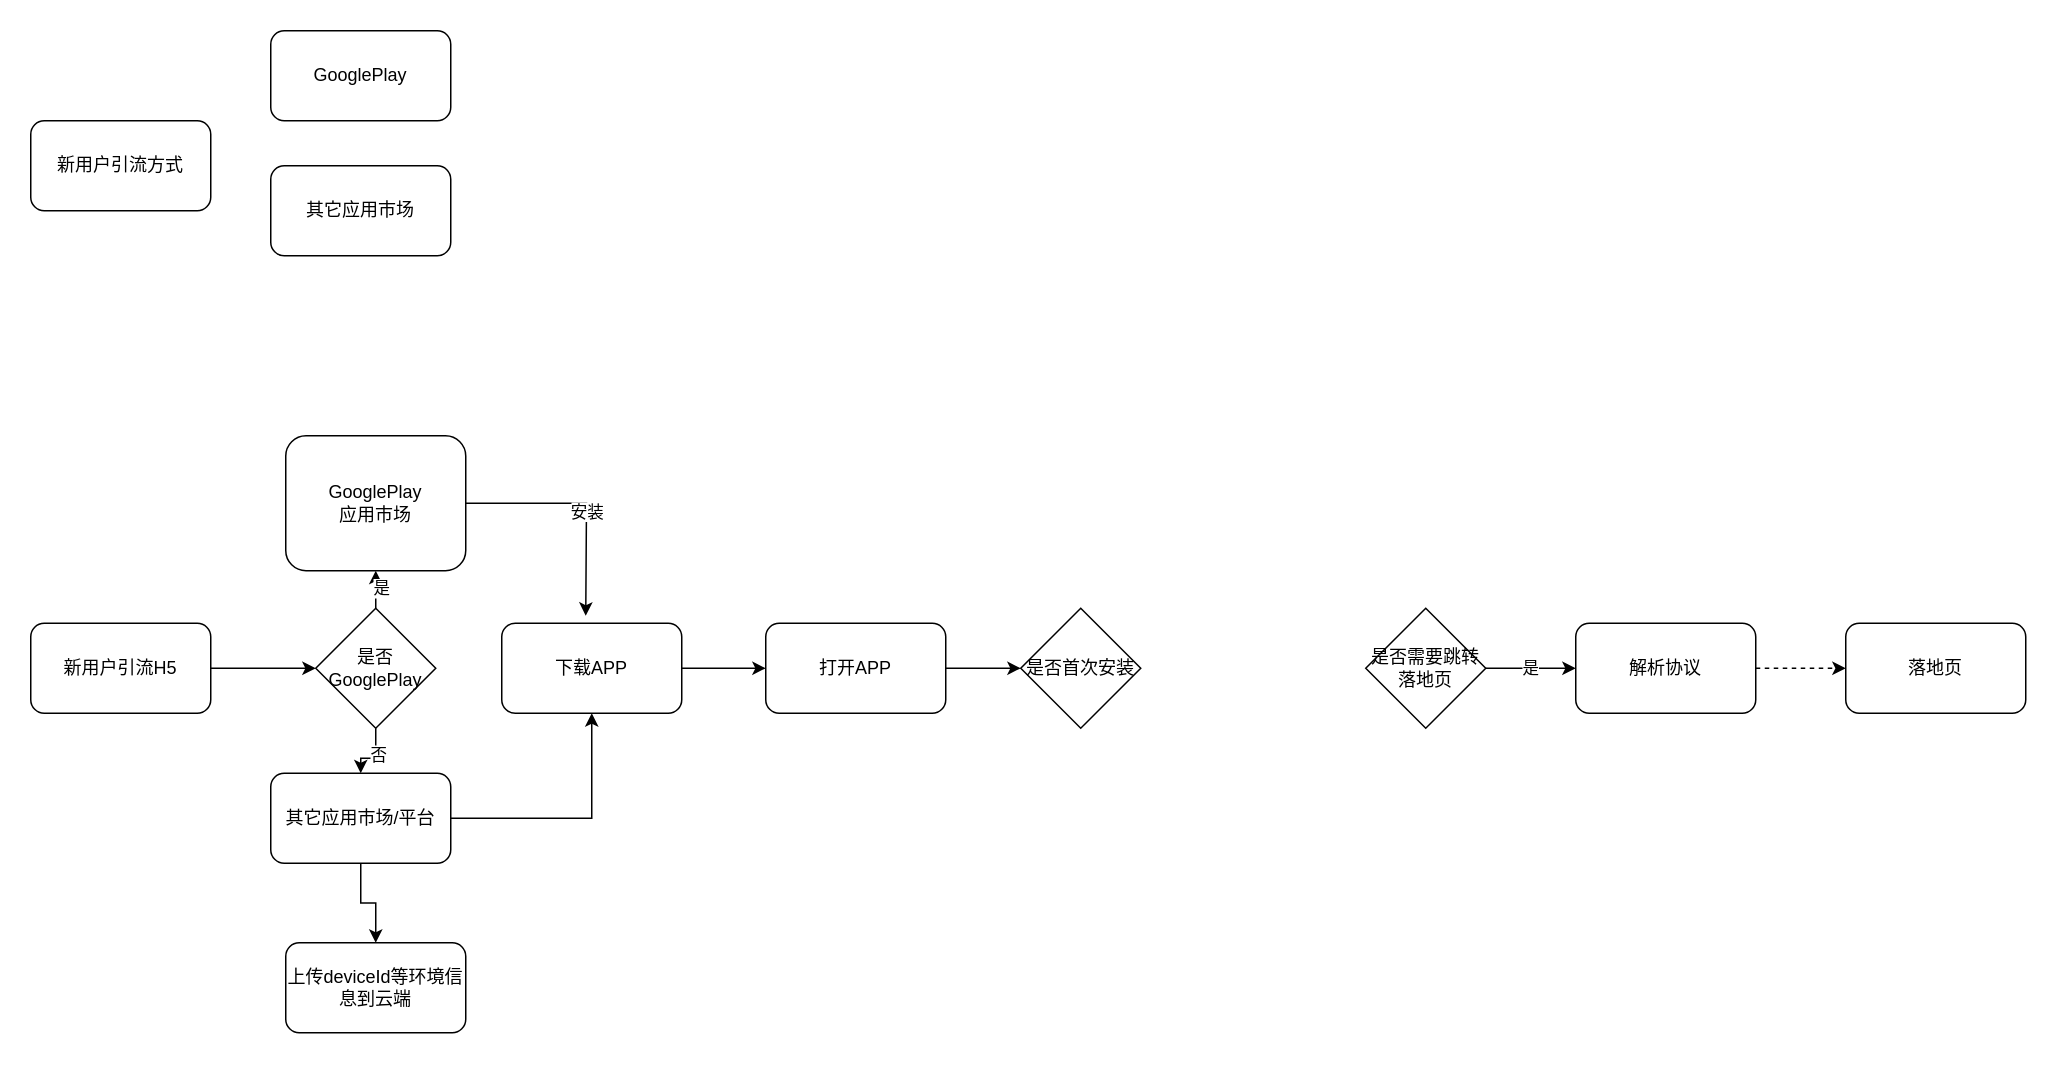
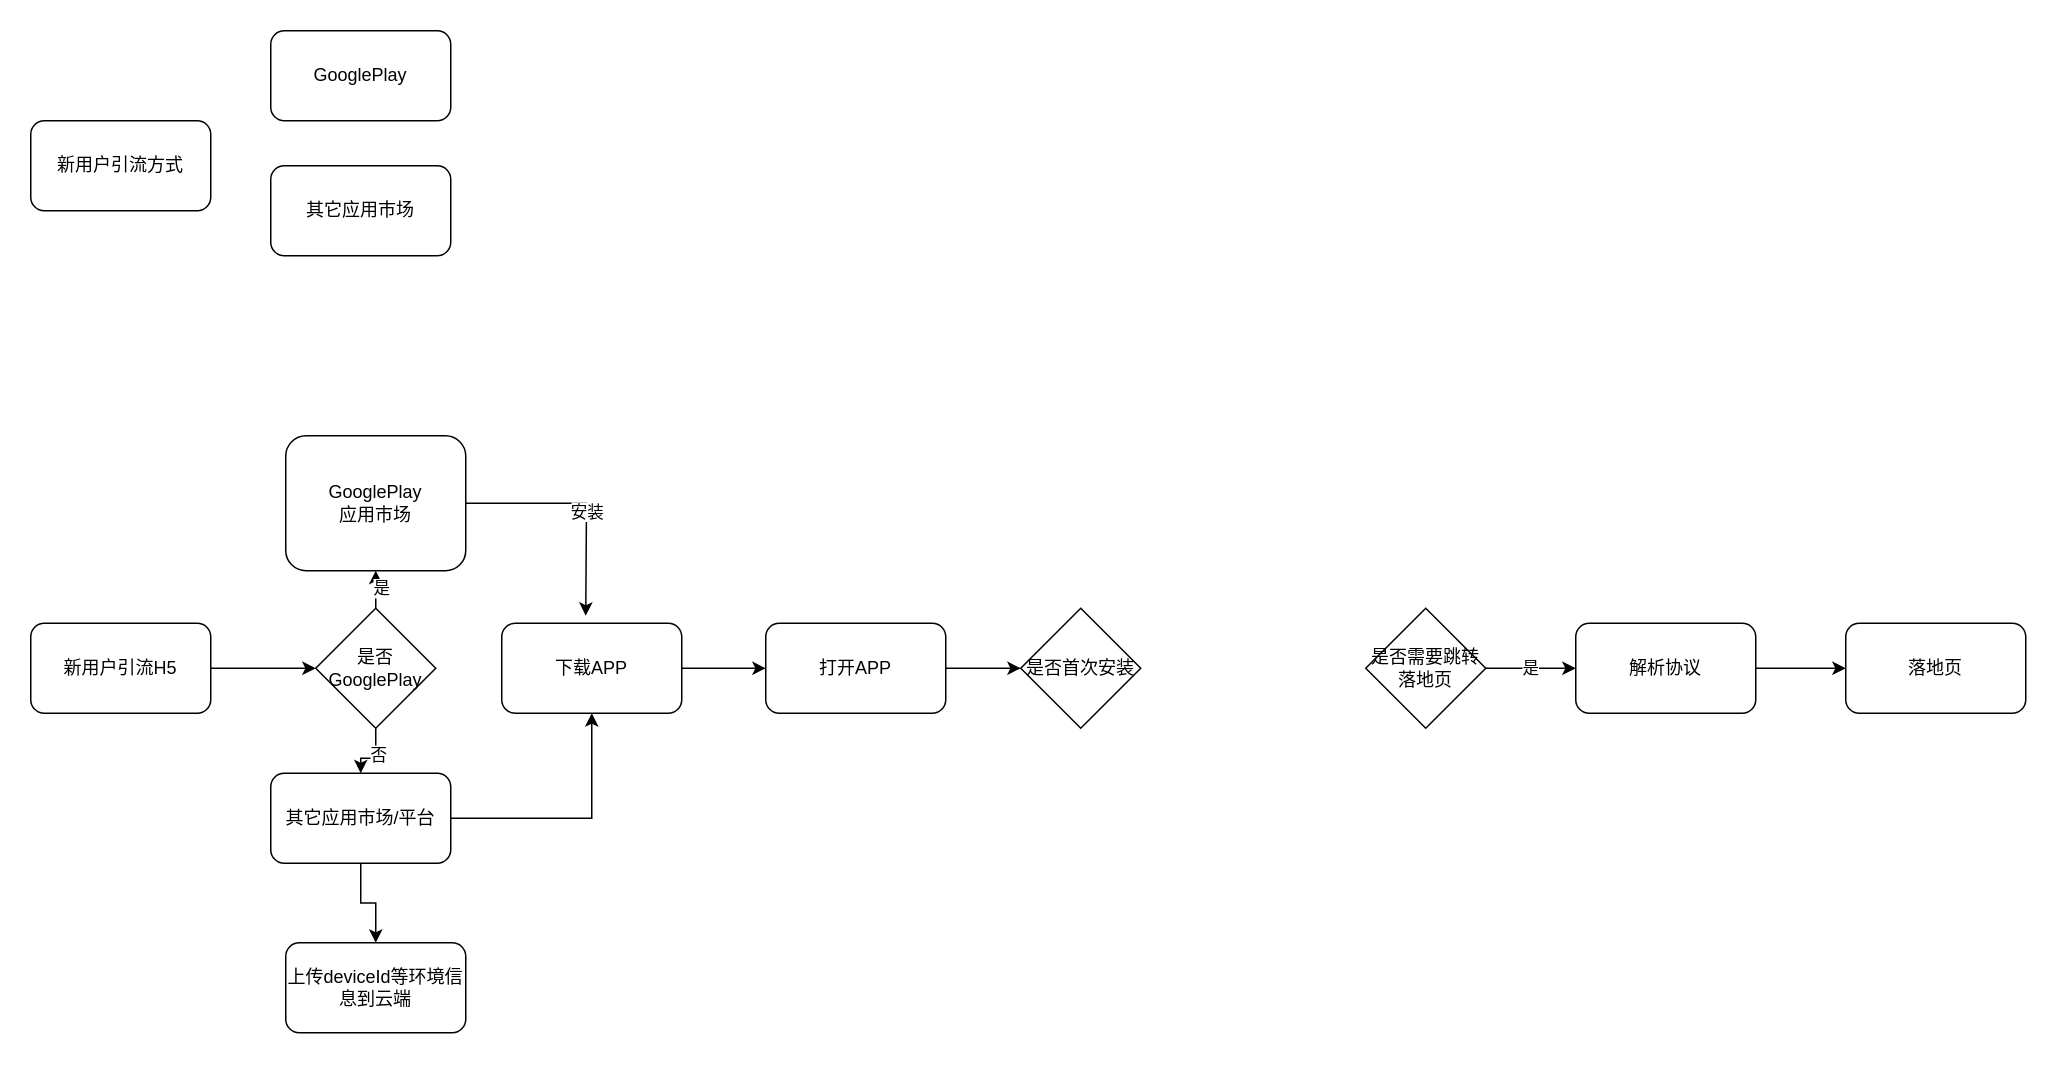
edge "解析协议" -> "落地页": style dashed -> solid
